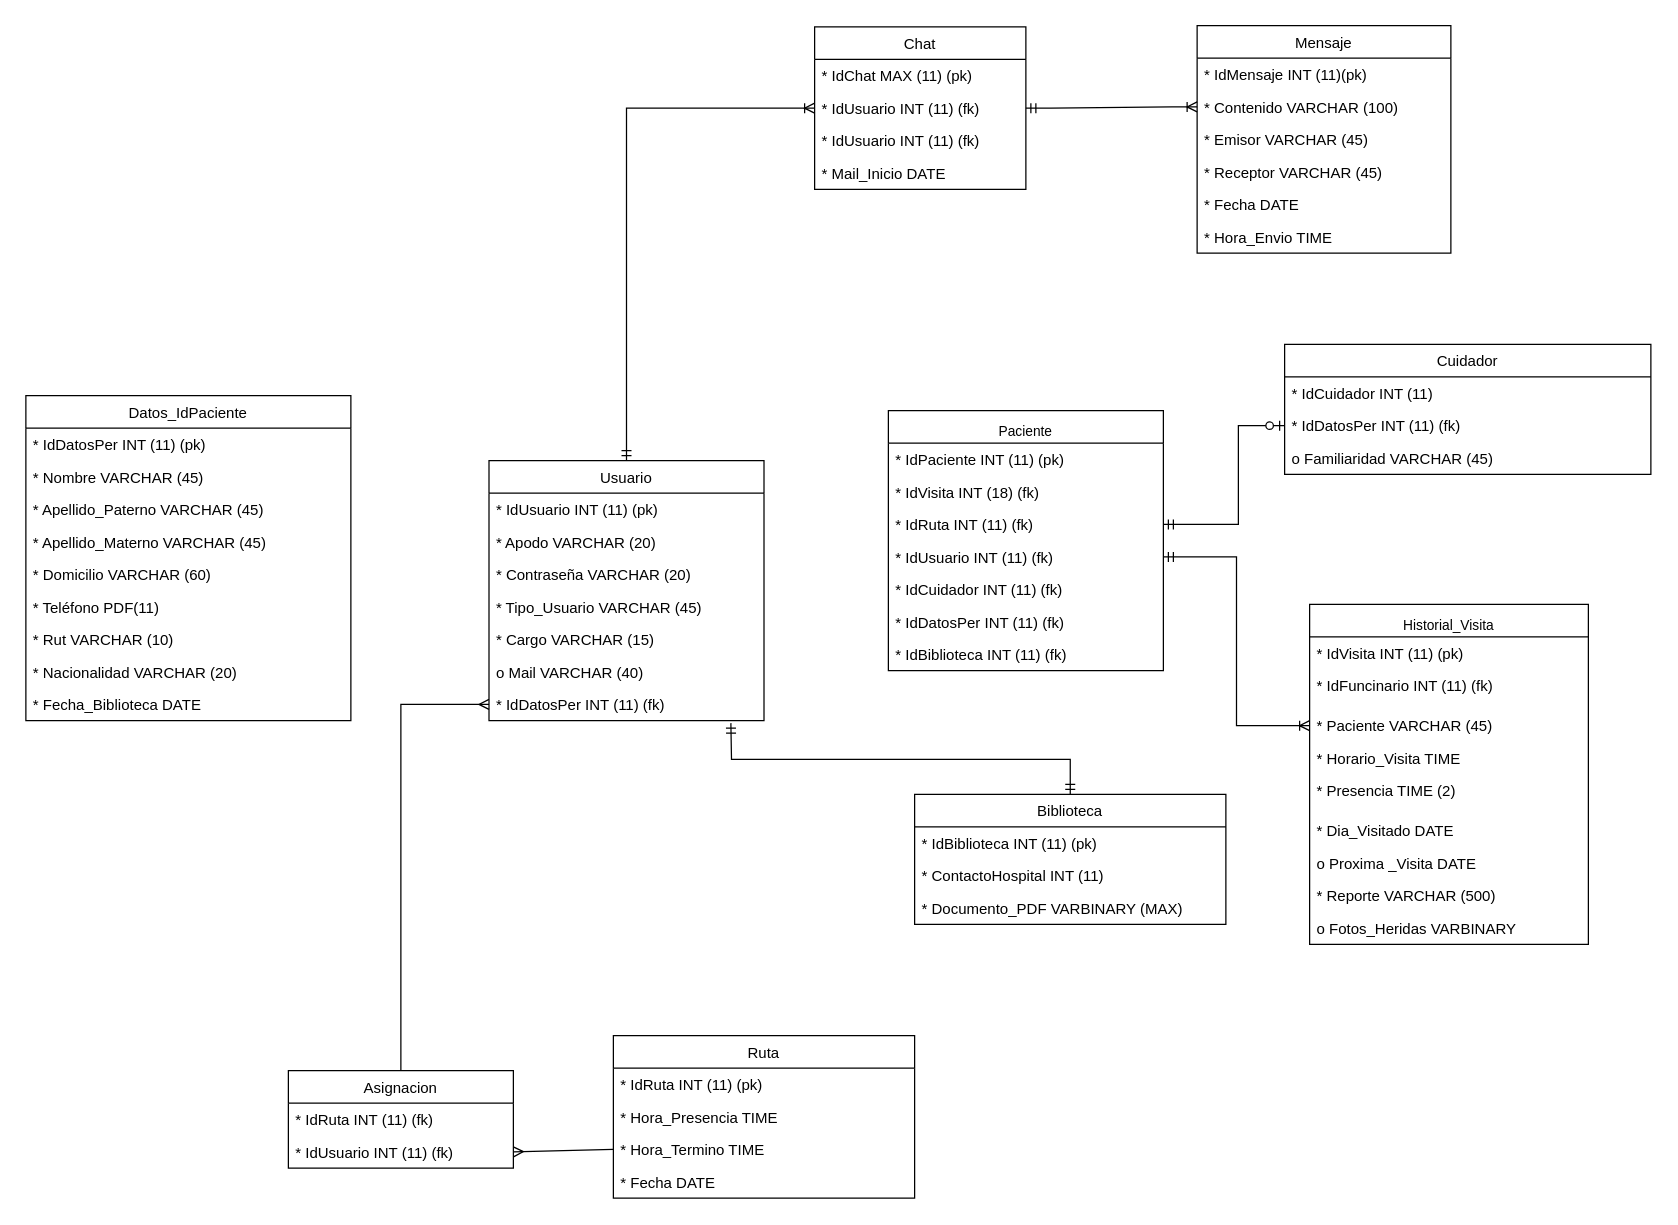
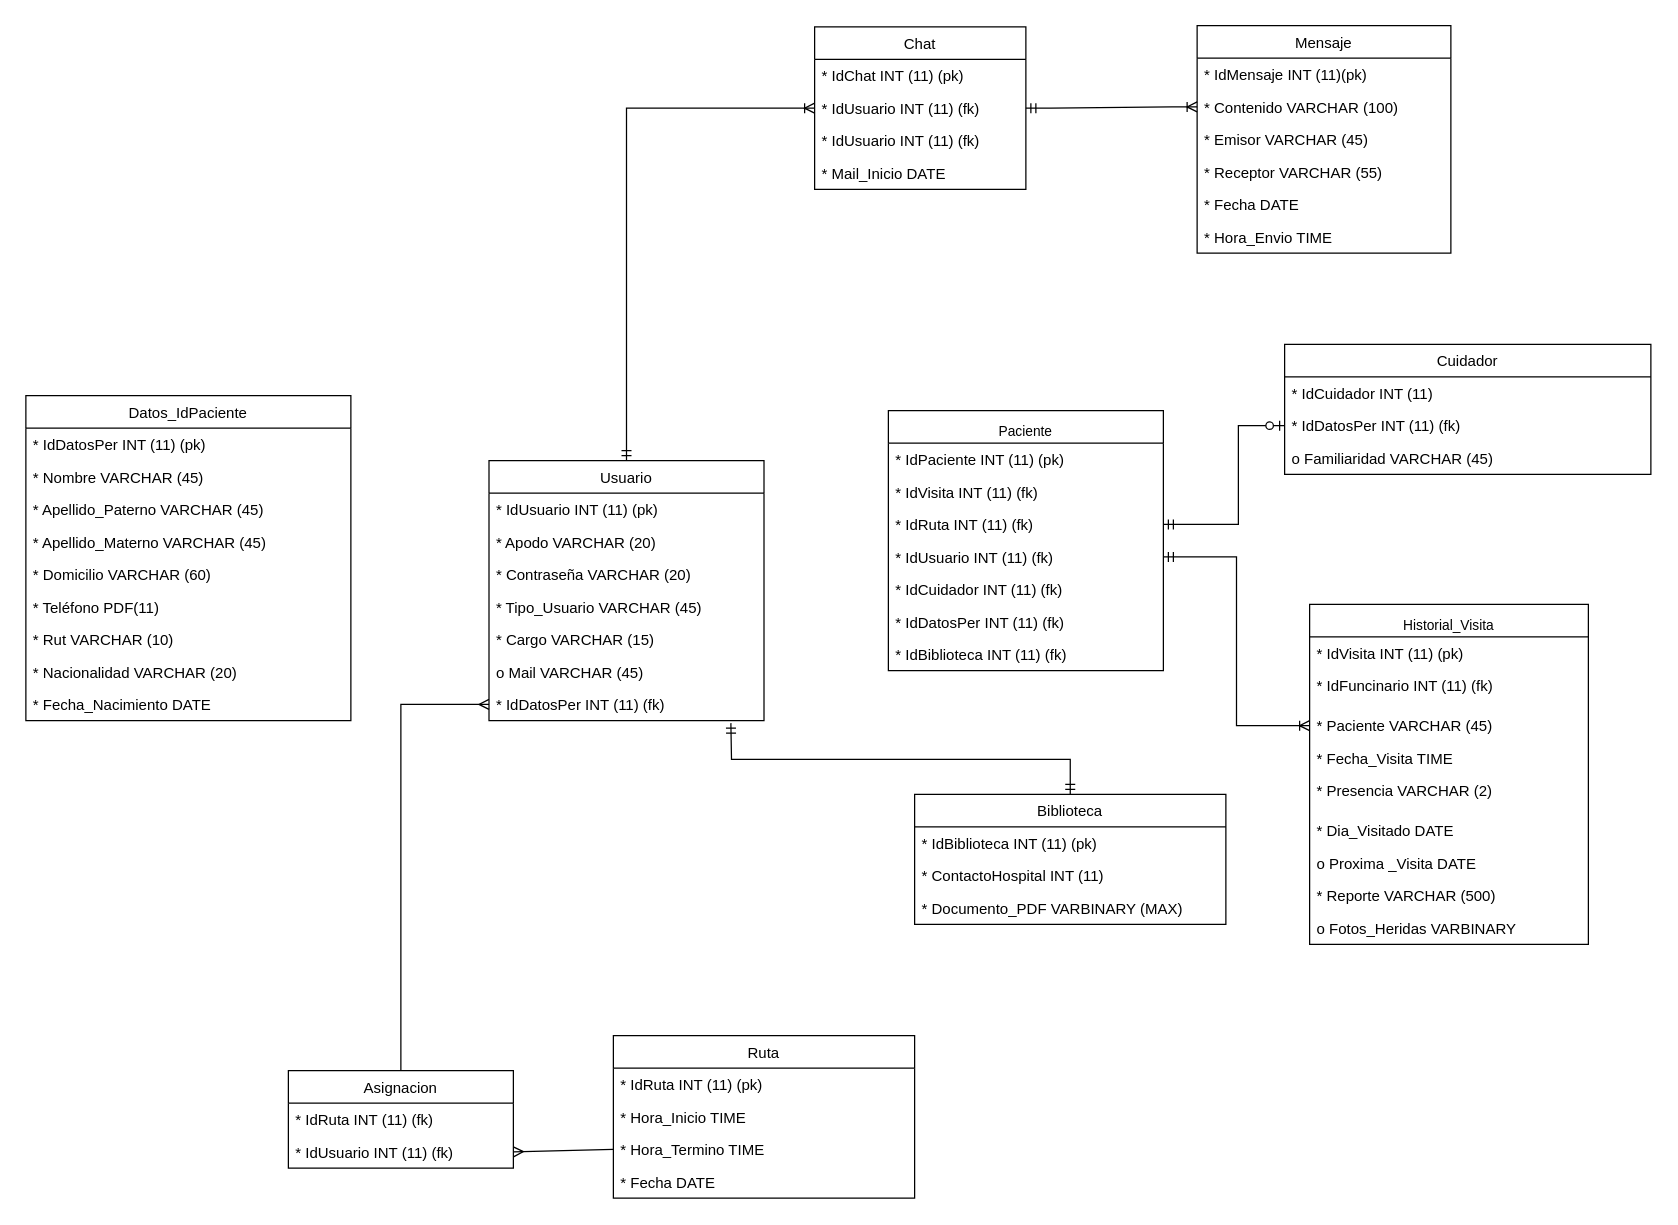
node "* IdChat MAX (11) (pk)": label "* IdChat MAX (11) (pk)" -> "* IdChat INT (11) (pk)"
node "* Receptor VARCHAR (45)": label "* Receptor VARCHAR (45)" -> "* Receptor VARCHAR (55)"
node "* IdVisita INT (18) (fk)": label "* IdVisita INT (18) (fk)" -> "* IdVisita INT (11) (fk)"
node "o Mail VARCHAR (40)": label "o Mail VARCHAR (40)" -> "o Mail VARCHAR (45)"
node "* Fecha_Biblioteca DATE": label "* Fecha_Biblioteca DATE" -> "* Fecha_Nacimiento DATE"
node "* Horario_Visita TIME": label "* Horario_Visita TIME" -> "* Fecha_Visita TIME"
node "* Presencia TIME (2)": label "* Presencia TIME (2)" -> "* Presencia VARCHAR (2)"
node "* Hora_Presencia TIME": label "* Hora_Presencia TIME" -> "* Hora_Inicio TIME"
